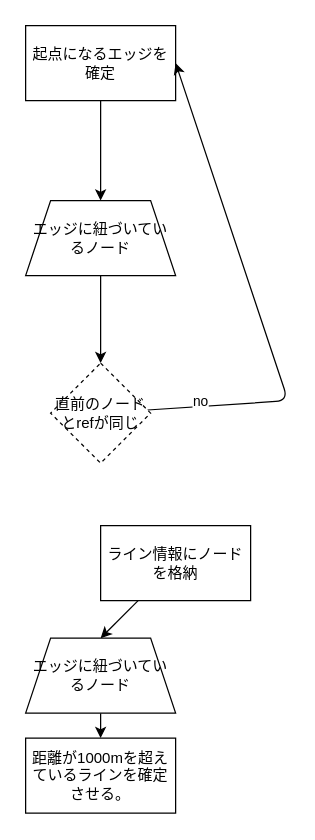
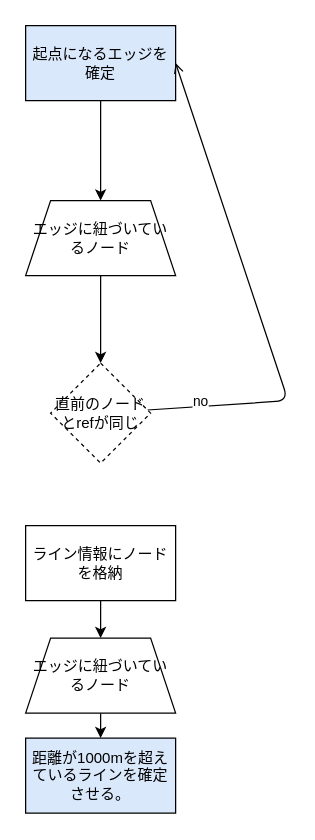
node "起点になるエッジを確定": fillcolor #ffffff -> #dae8fc
edge "直前のノードとrefが同じ" -> "起点になるエッジを確定": arrowhead classic -> open
node "ライン情報にノードを格納": moved (176, 563) -> (101, 563)
node "距離が1000mを超えているラインを確定させる。": fillcolor #ffffff -> #dae8fc
